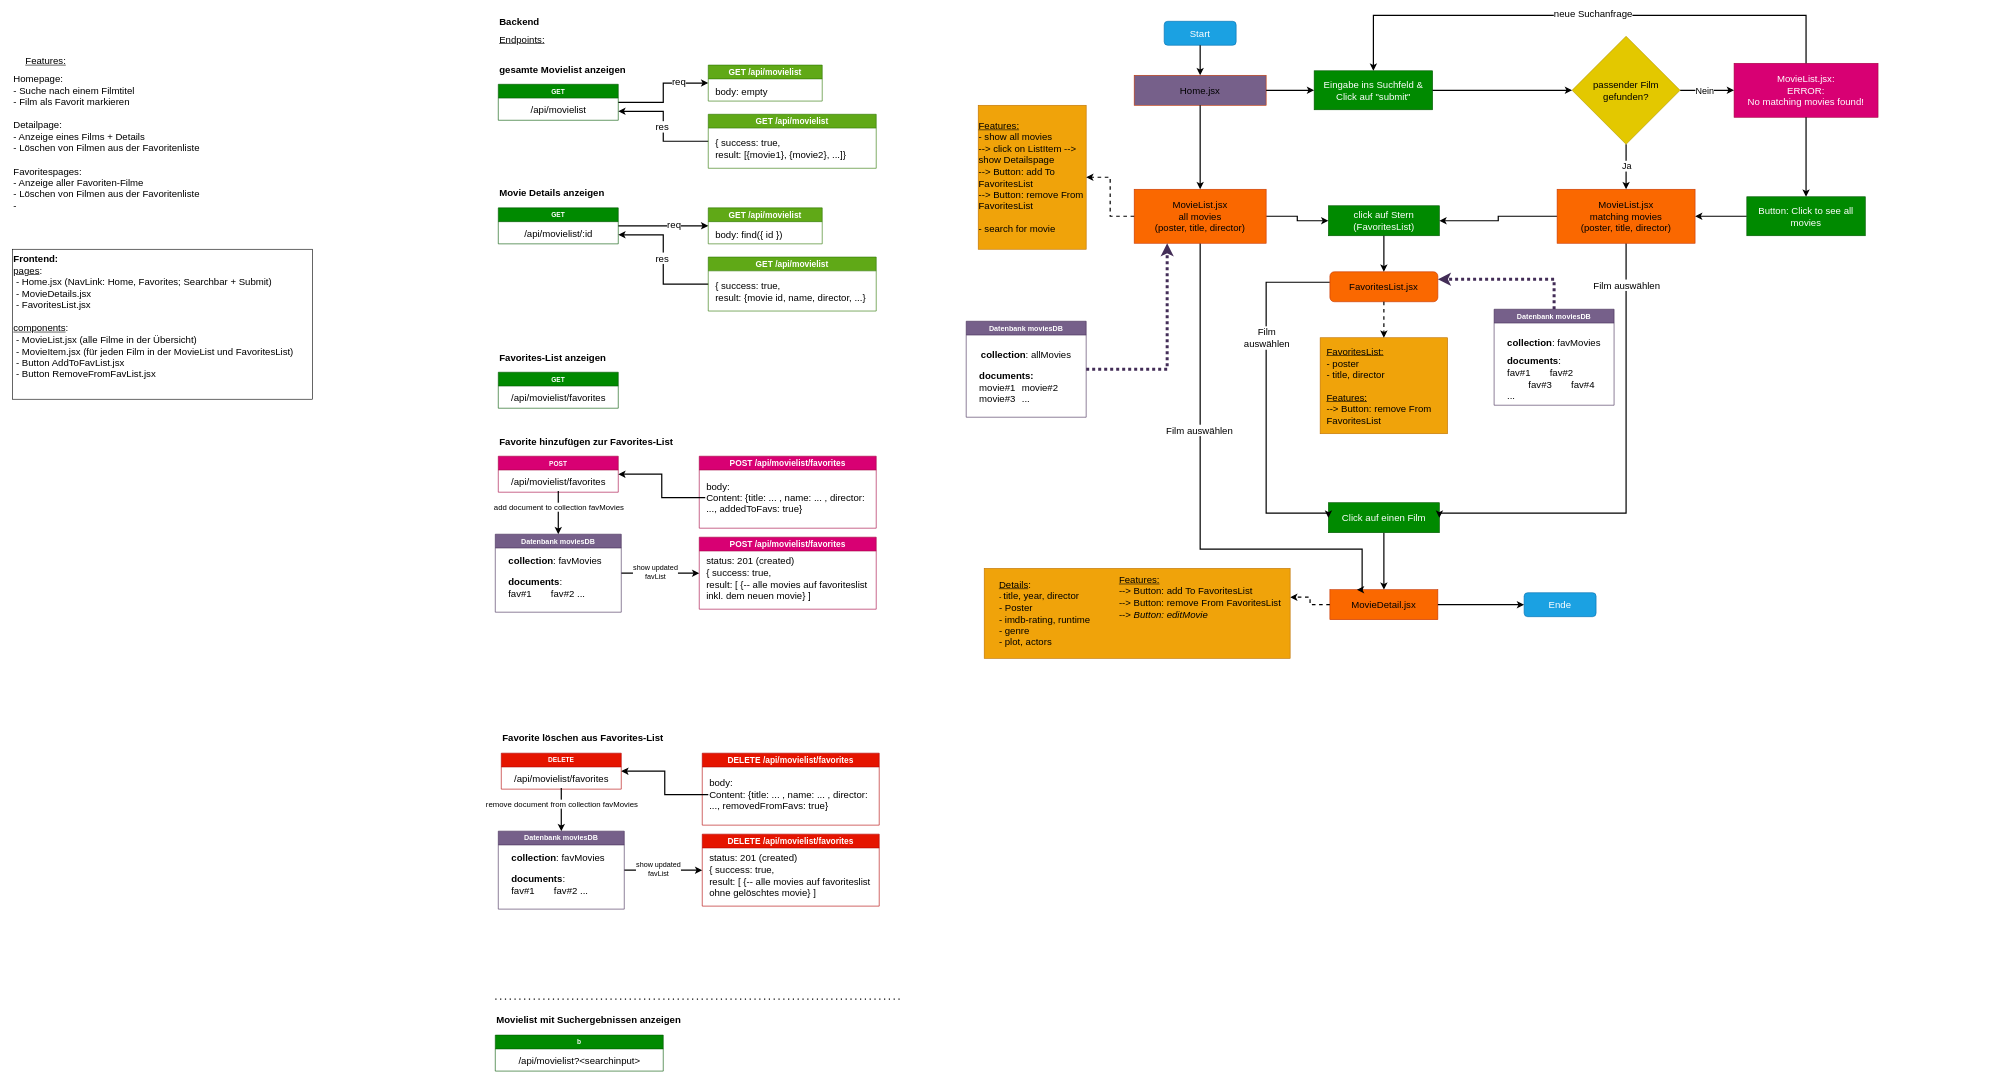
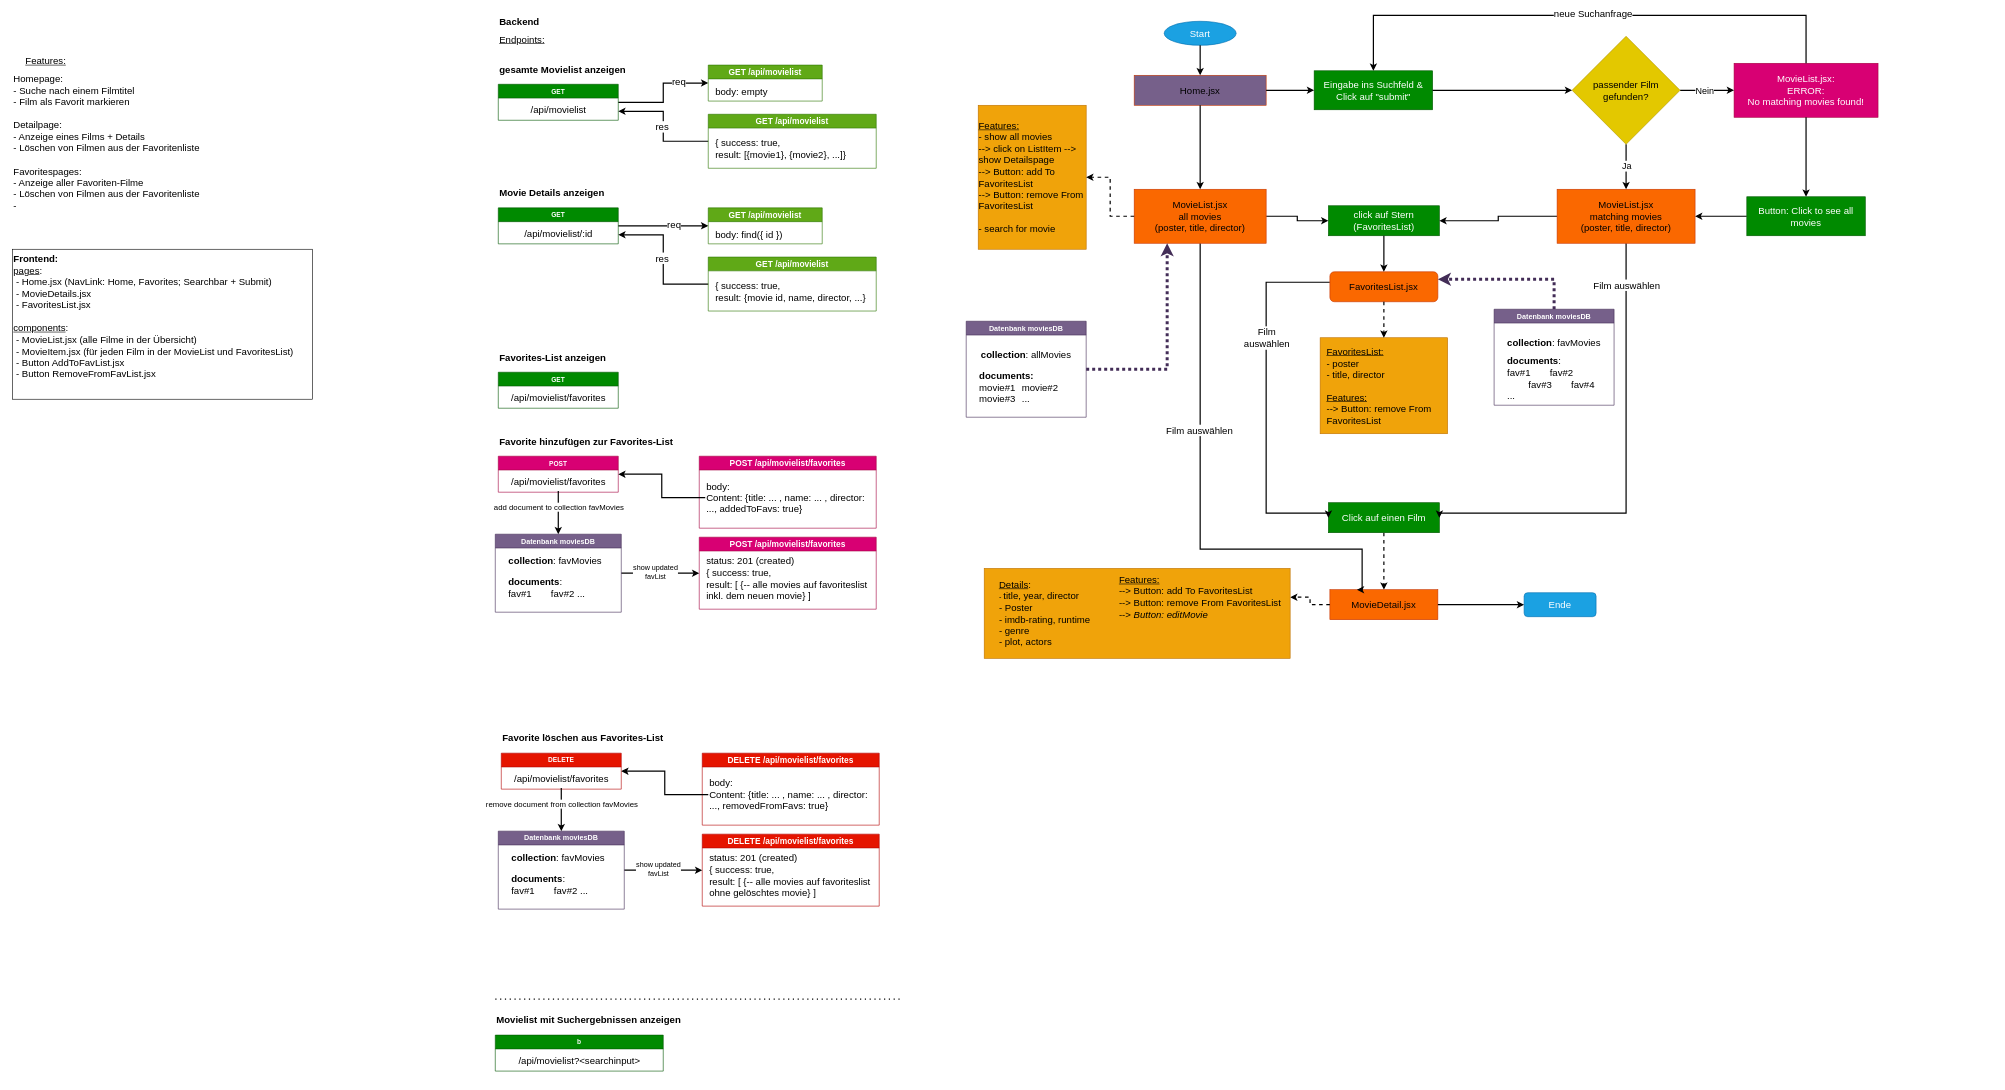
node "Start": shape rounded rectangle -> ellipse
edge "Click auf einen Film" -> "MovieDetail.jsx": style solid -> dashed
